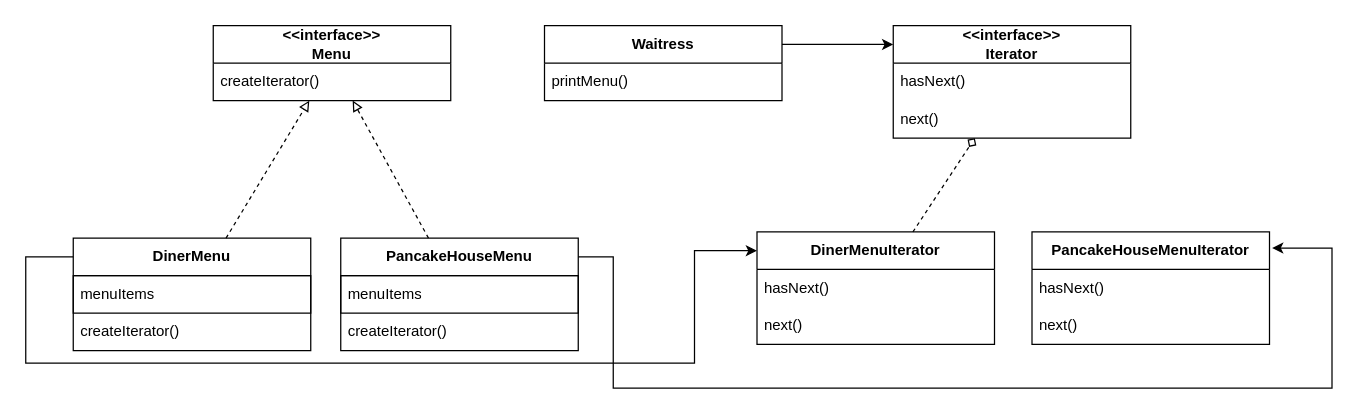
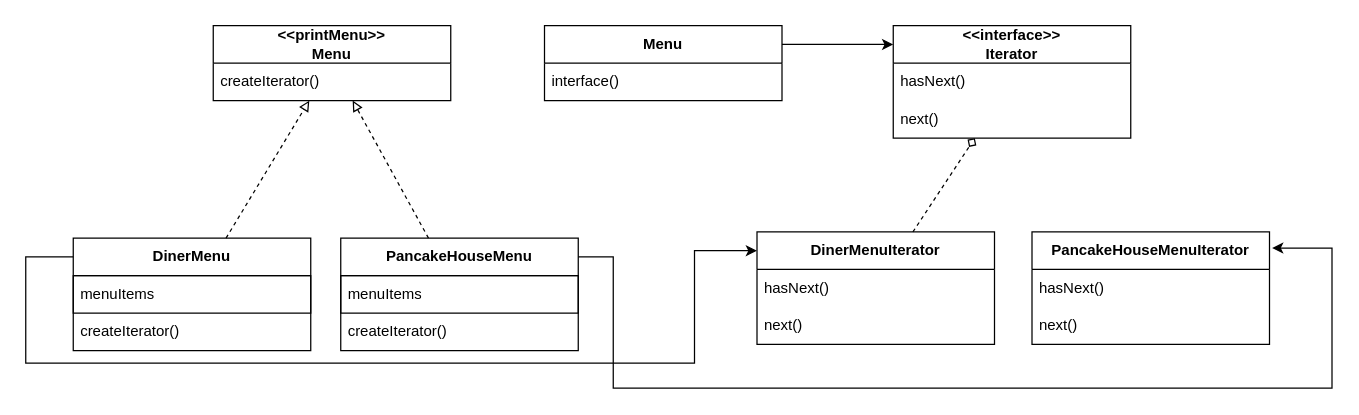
node "<<interface>> Menu": label "<<interface>> Menu" -> "<<printMenu>> Menu"
node "Waitress": label "Waitress" -> "Menu"
node "printMenu()": label "printMenu()" -> "interface()"
